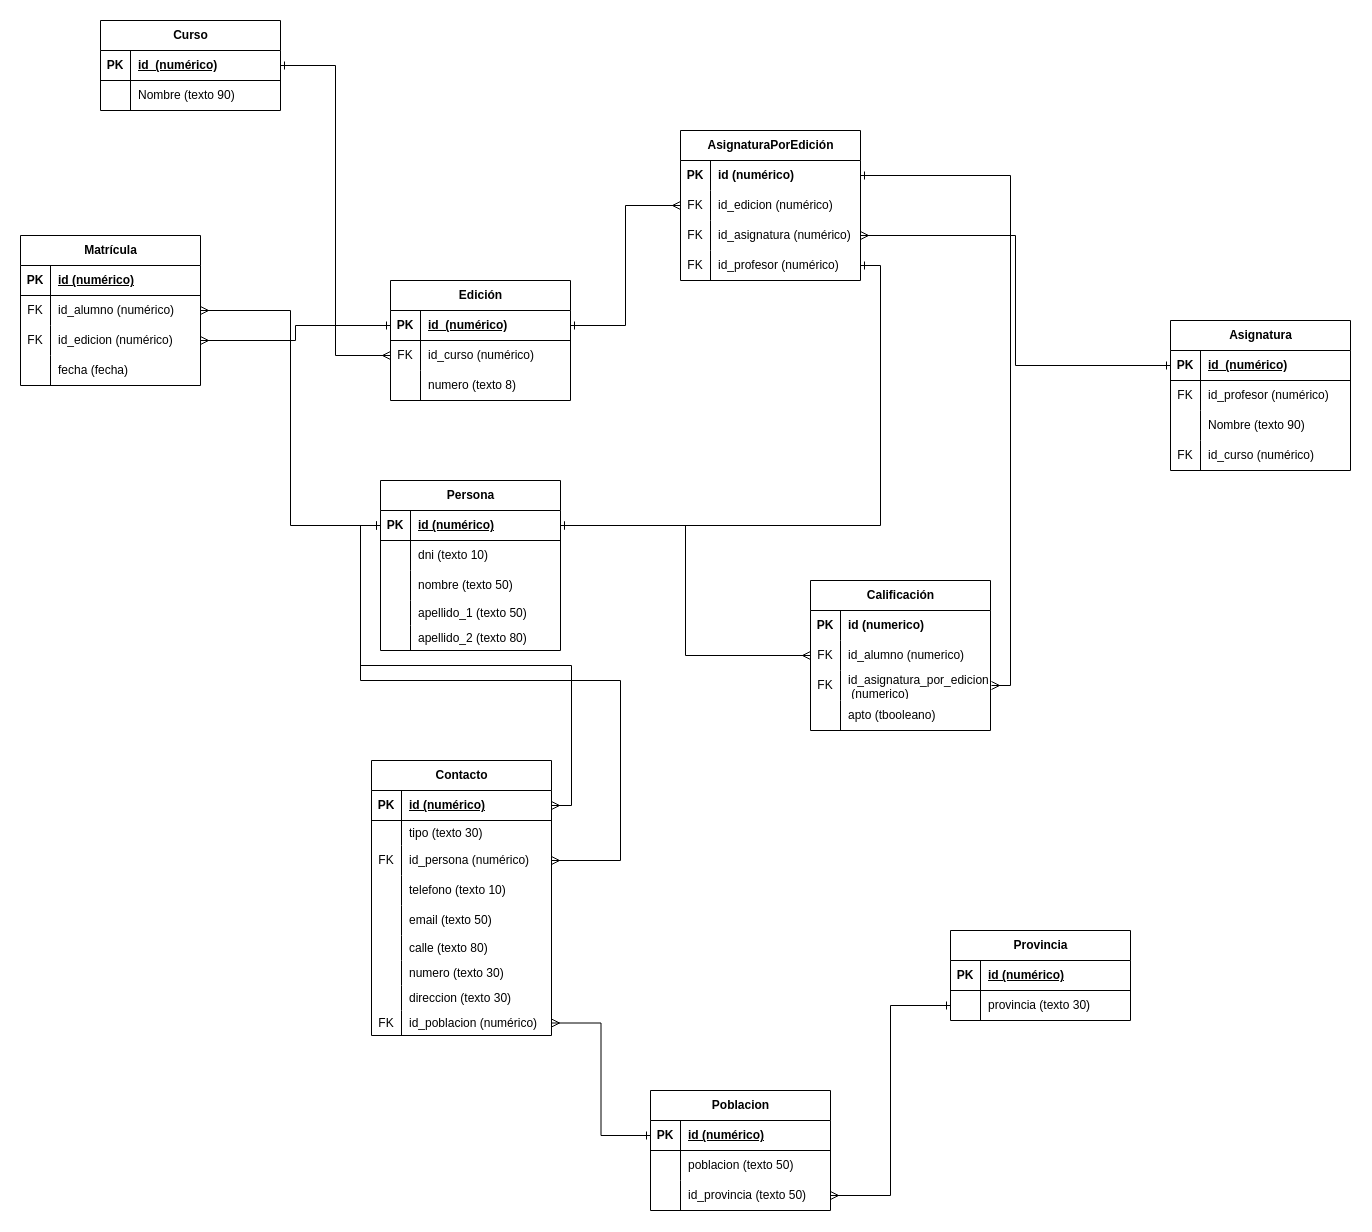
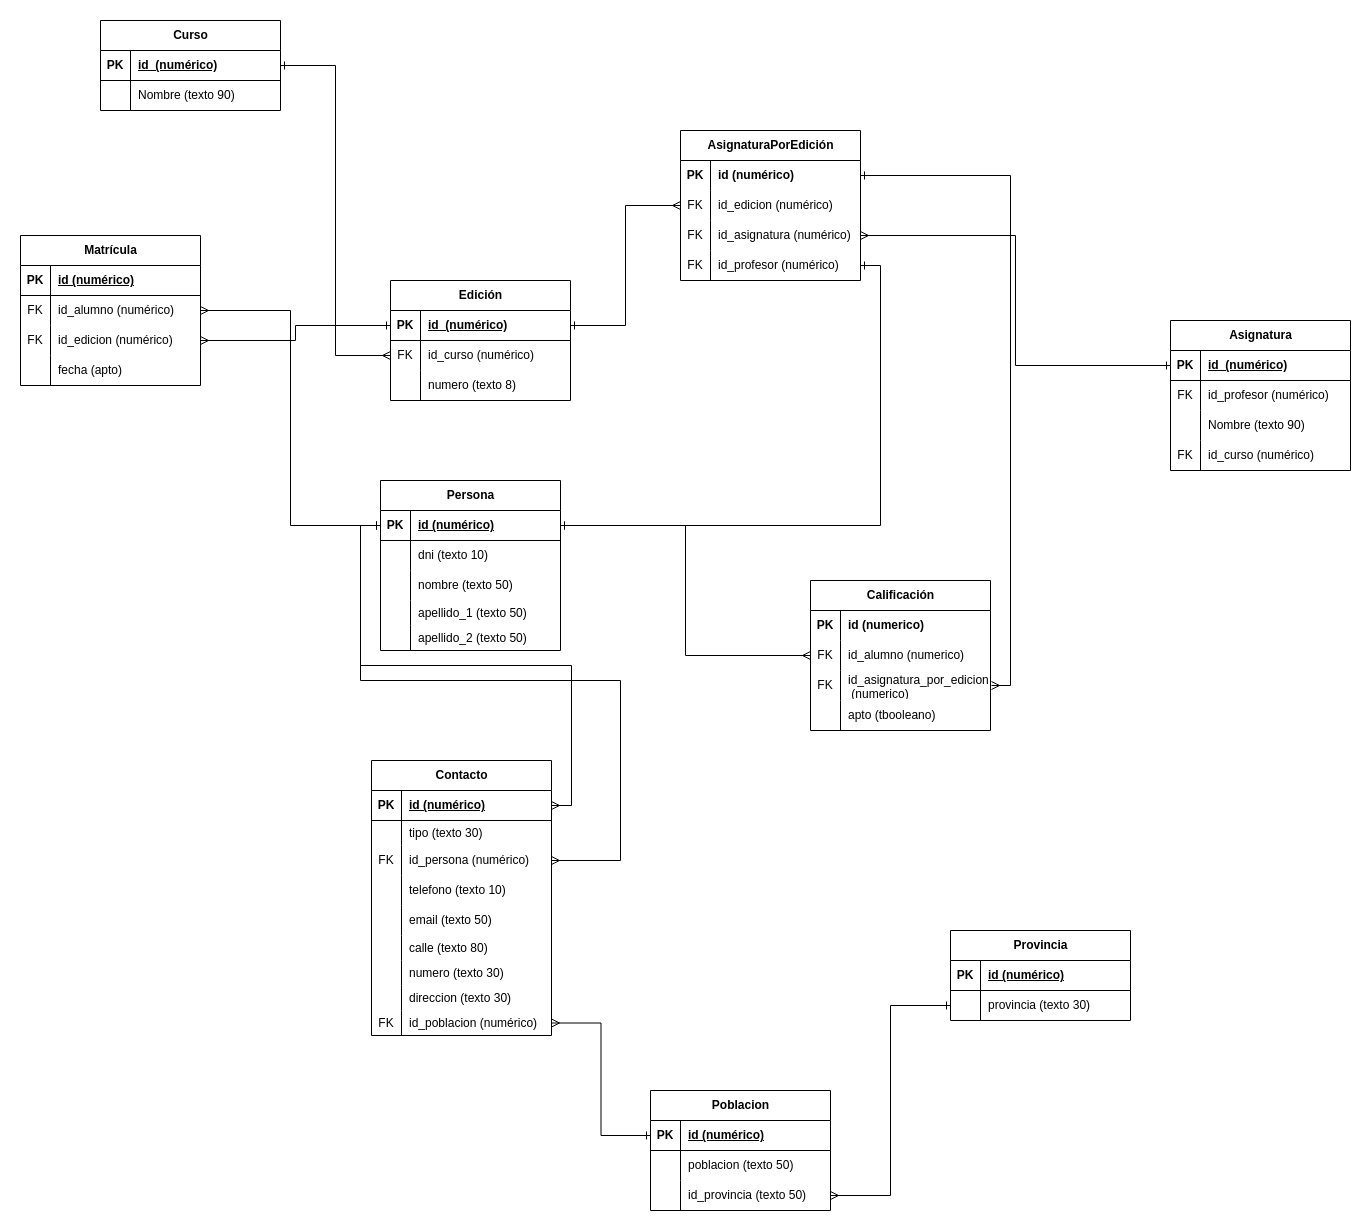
node "fecha (fecha)": label "fecha (fecha)" -> "fecha (apto)"
node "apellido_2 (texto 80)": label "apellido_2 (texto 80)" -> "apellido_2 (texto 50)"
